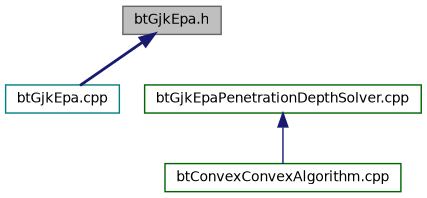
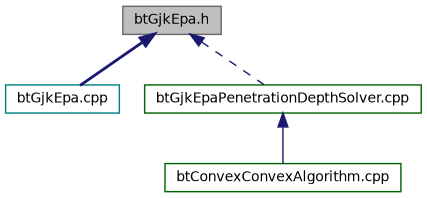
edge "btGjkEpaPenetrationDepthSolver.cpp" -> "btGjkEpa.h": added
